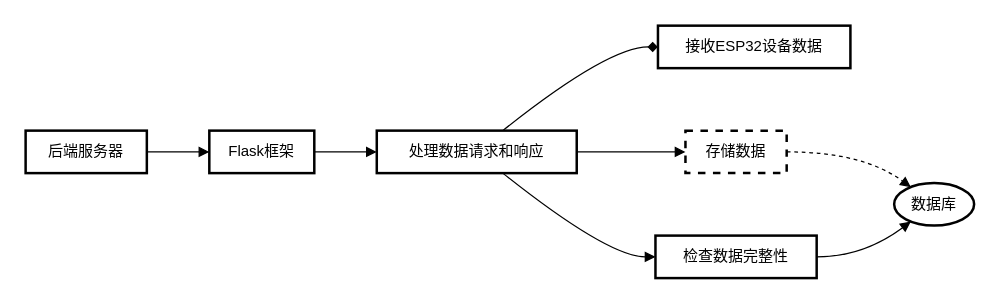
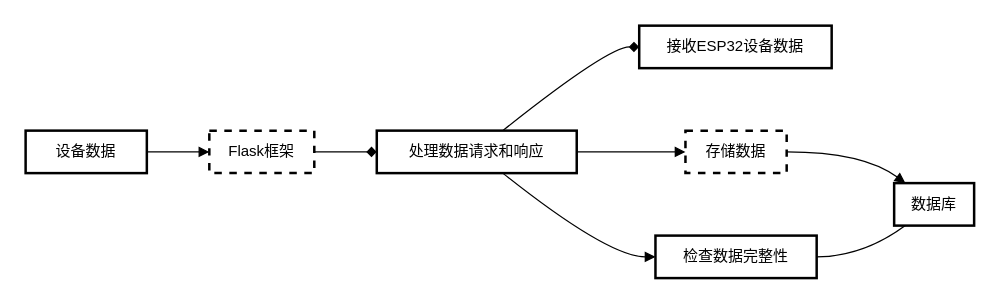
node "接收ESP32设备数据": moved (754, 47) -> (736, 47)
node "后端服务器": label "后端服务器" -> "设备数据"
node "Flask框架": style solid -> dashed
edge "Flask框架" -> "处理数据请求和响应": arrowhead block -> diamond
edge "存储数据" -> "数据库": style dashed -> solid
node "数据库": shape ellipse -> rectangle
edge "检查数据完整性" -> "数据库": arrowhead block -> none
